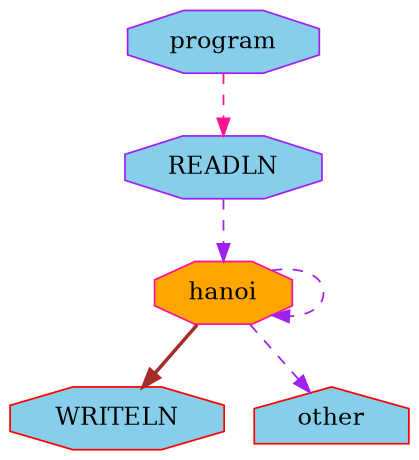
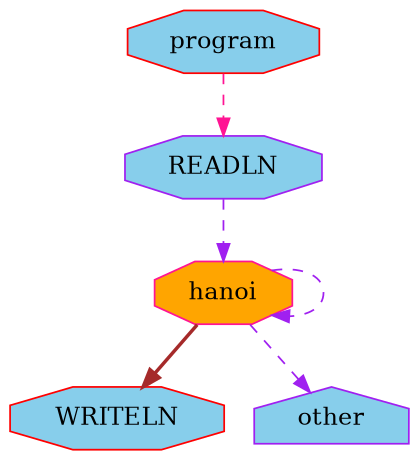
node "program": color purple -> red
node "other": color red -> purple
